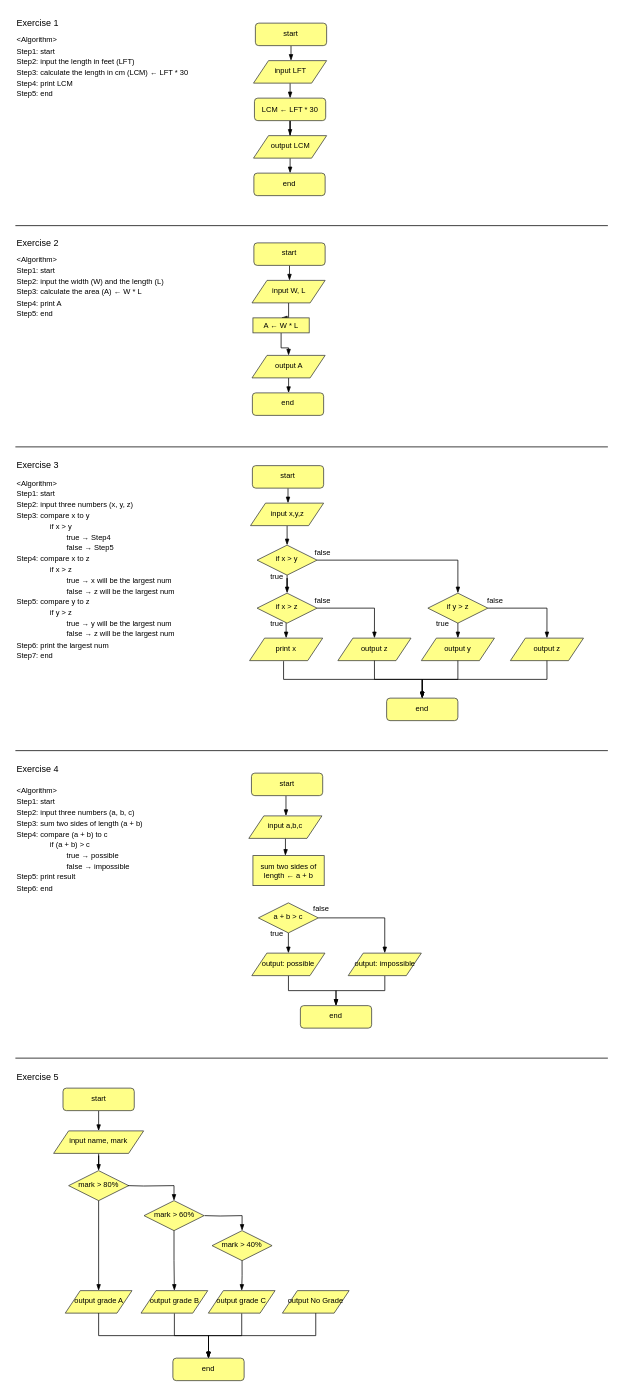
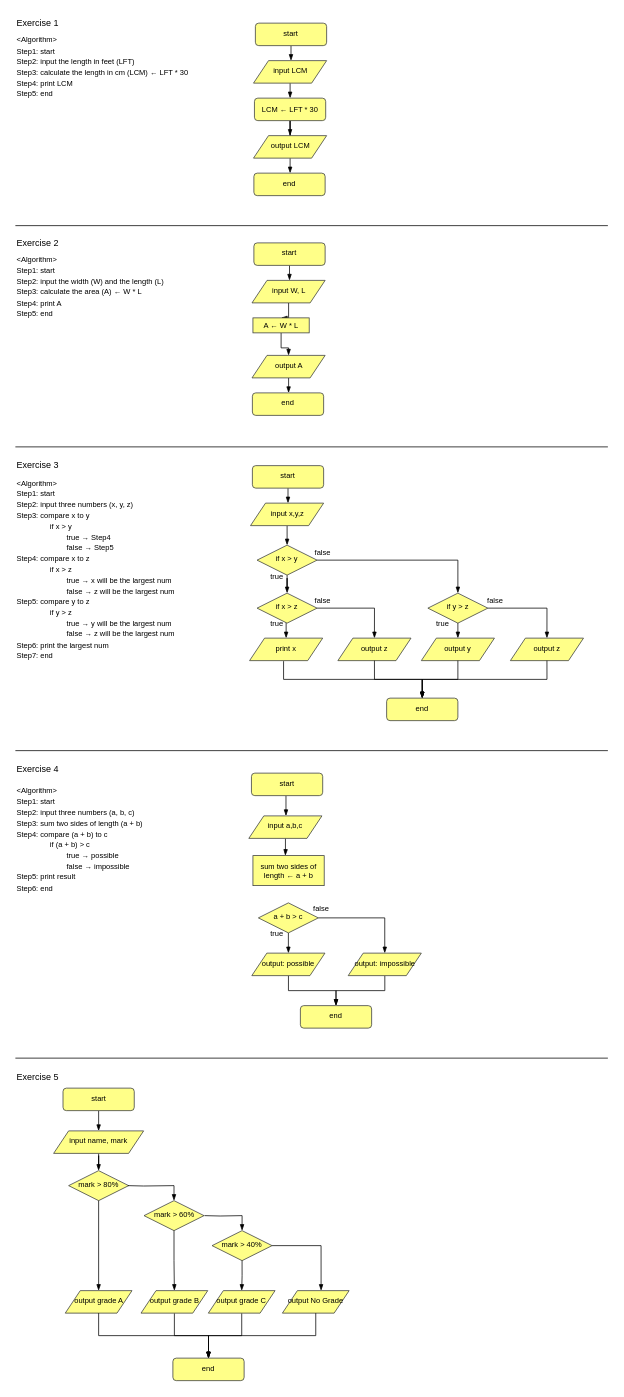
node "input LFT": label "input LFT" -> "input LCM"
edge "mark > 40%" -> "output No Grade": added
